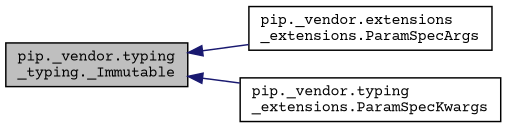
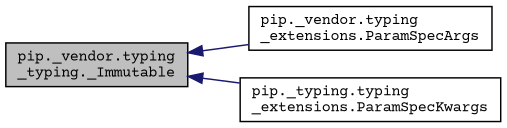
node "pip._vendor.extensions _extensions.ParamSpecArgs": label "pip._vendor.extensions _extensions.ParamSpecArgs" -> "pip._vendor.typing _extensions.ParamSpecArgs"
node "pip._vendor.typing _extensions.ParamSpecKwargs": label "pip._vendor.typing _extensions.ParamSpecKwargs" -> "pip._typing.typing _extensions.ParamSpecKwargs"
